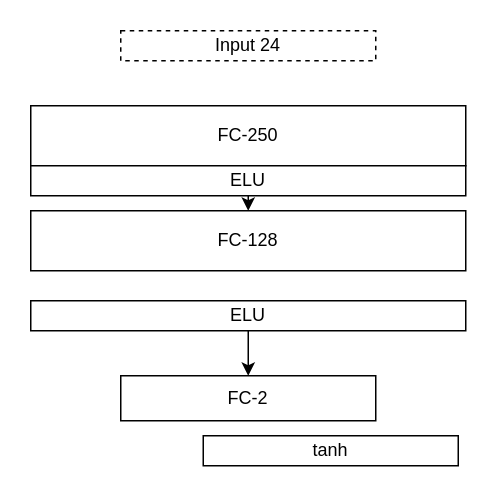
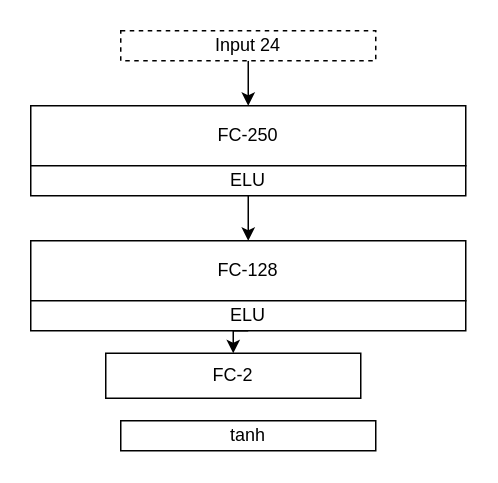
edge "Input 24" -> "FC-250": added
node "FC-128": moved (248, 241) -> (248, 271)
node "FC-2": moved (248, 398) -> (233, 376)
node "tanh": moved (331, 451) -> (248, 436)
